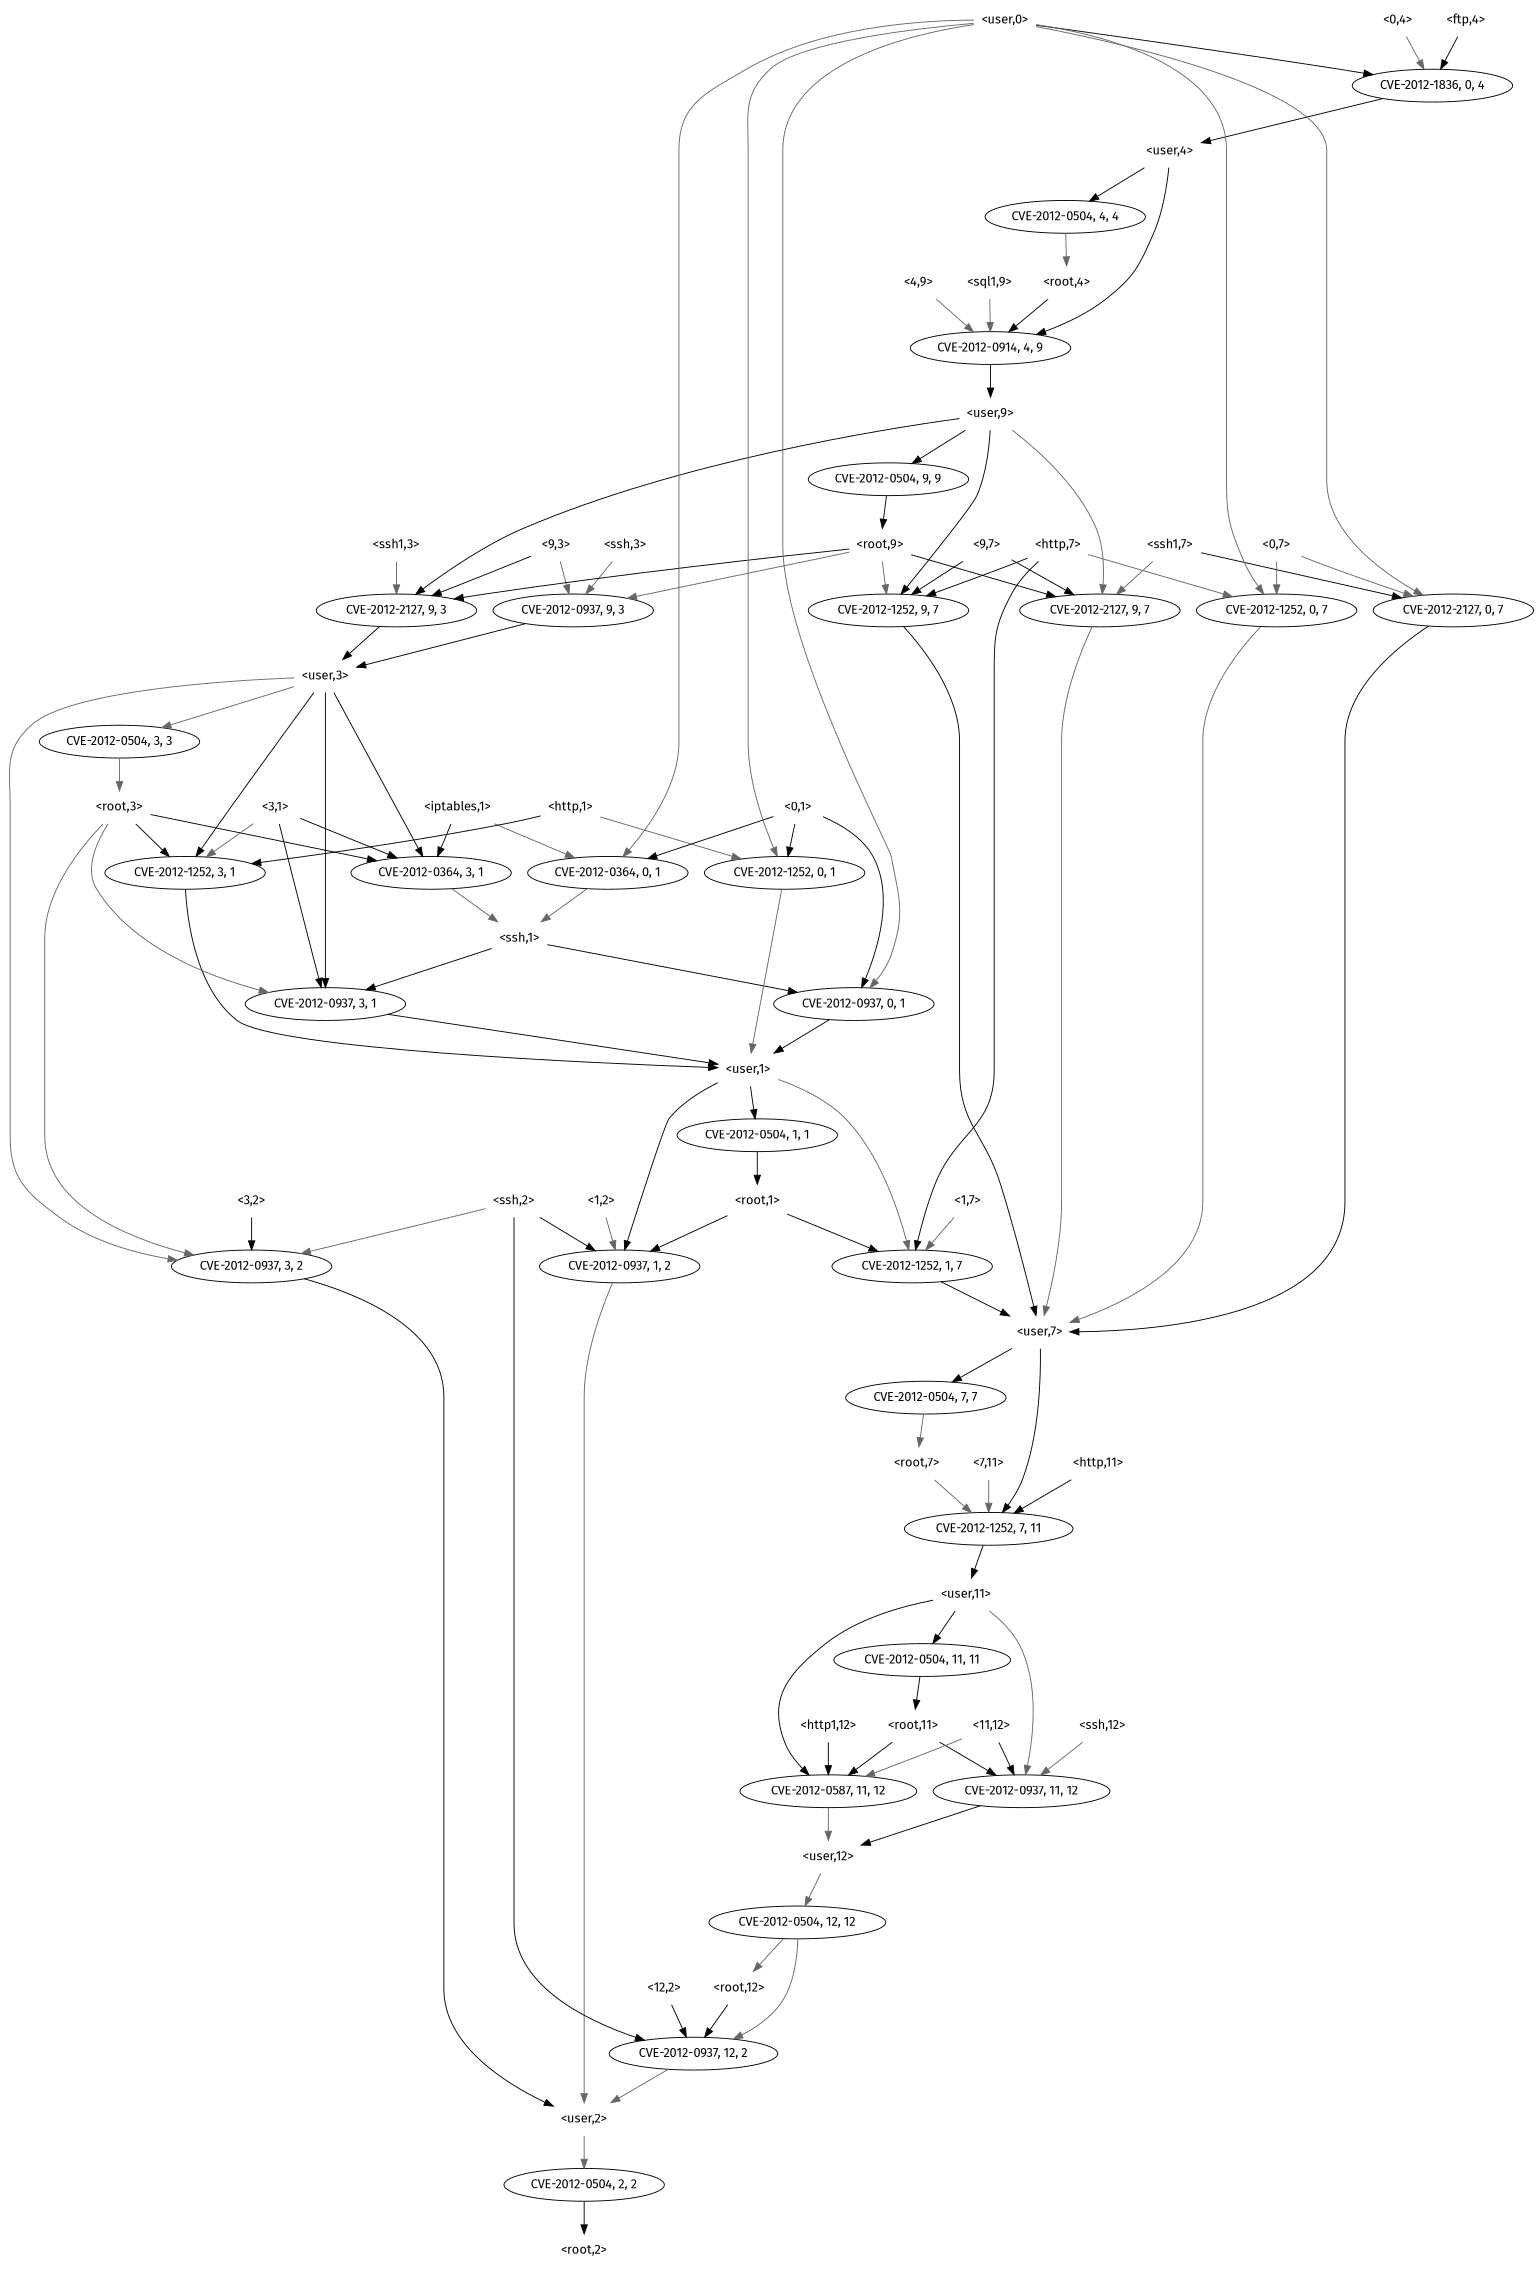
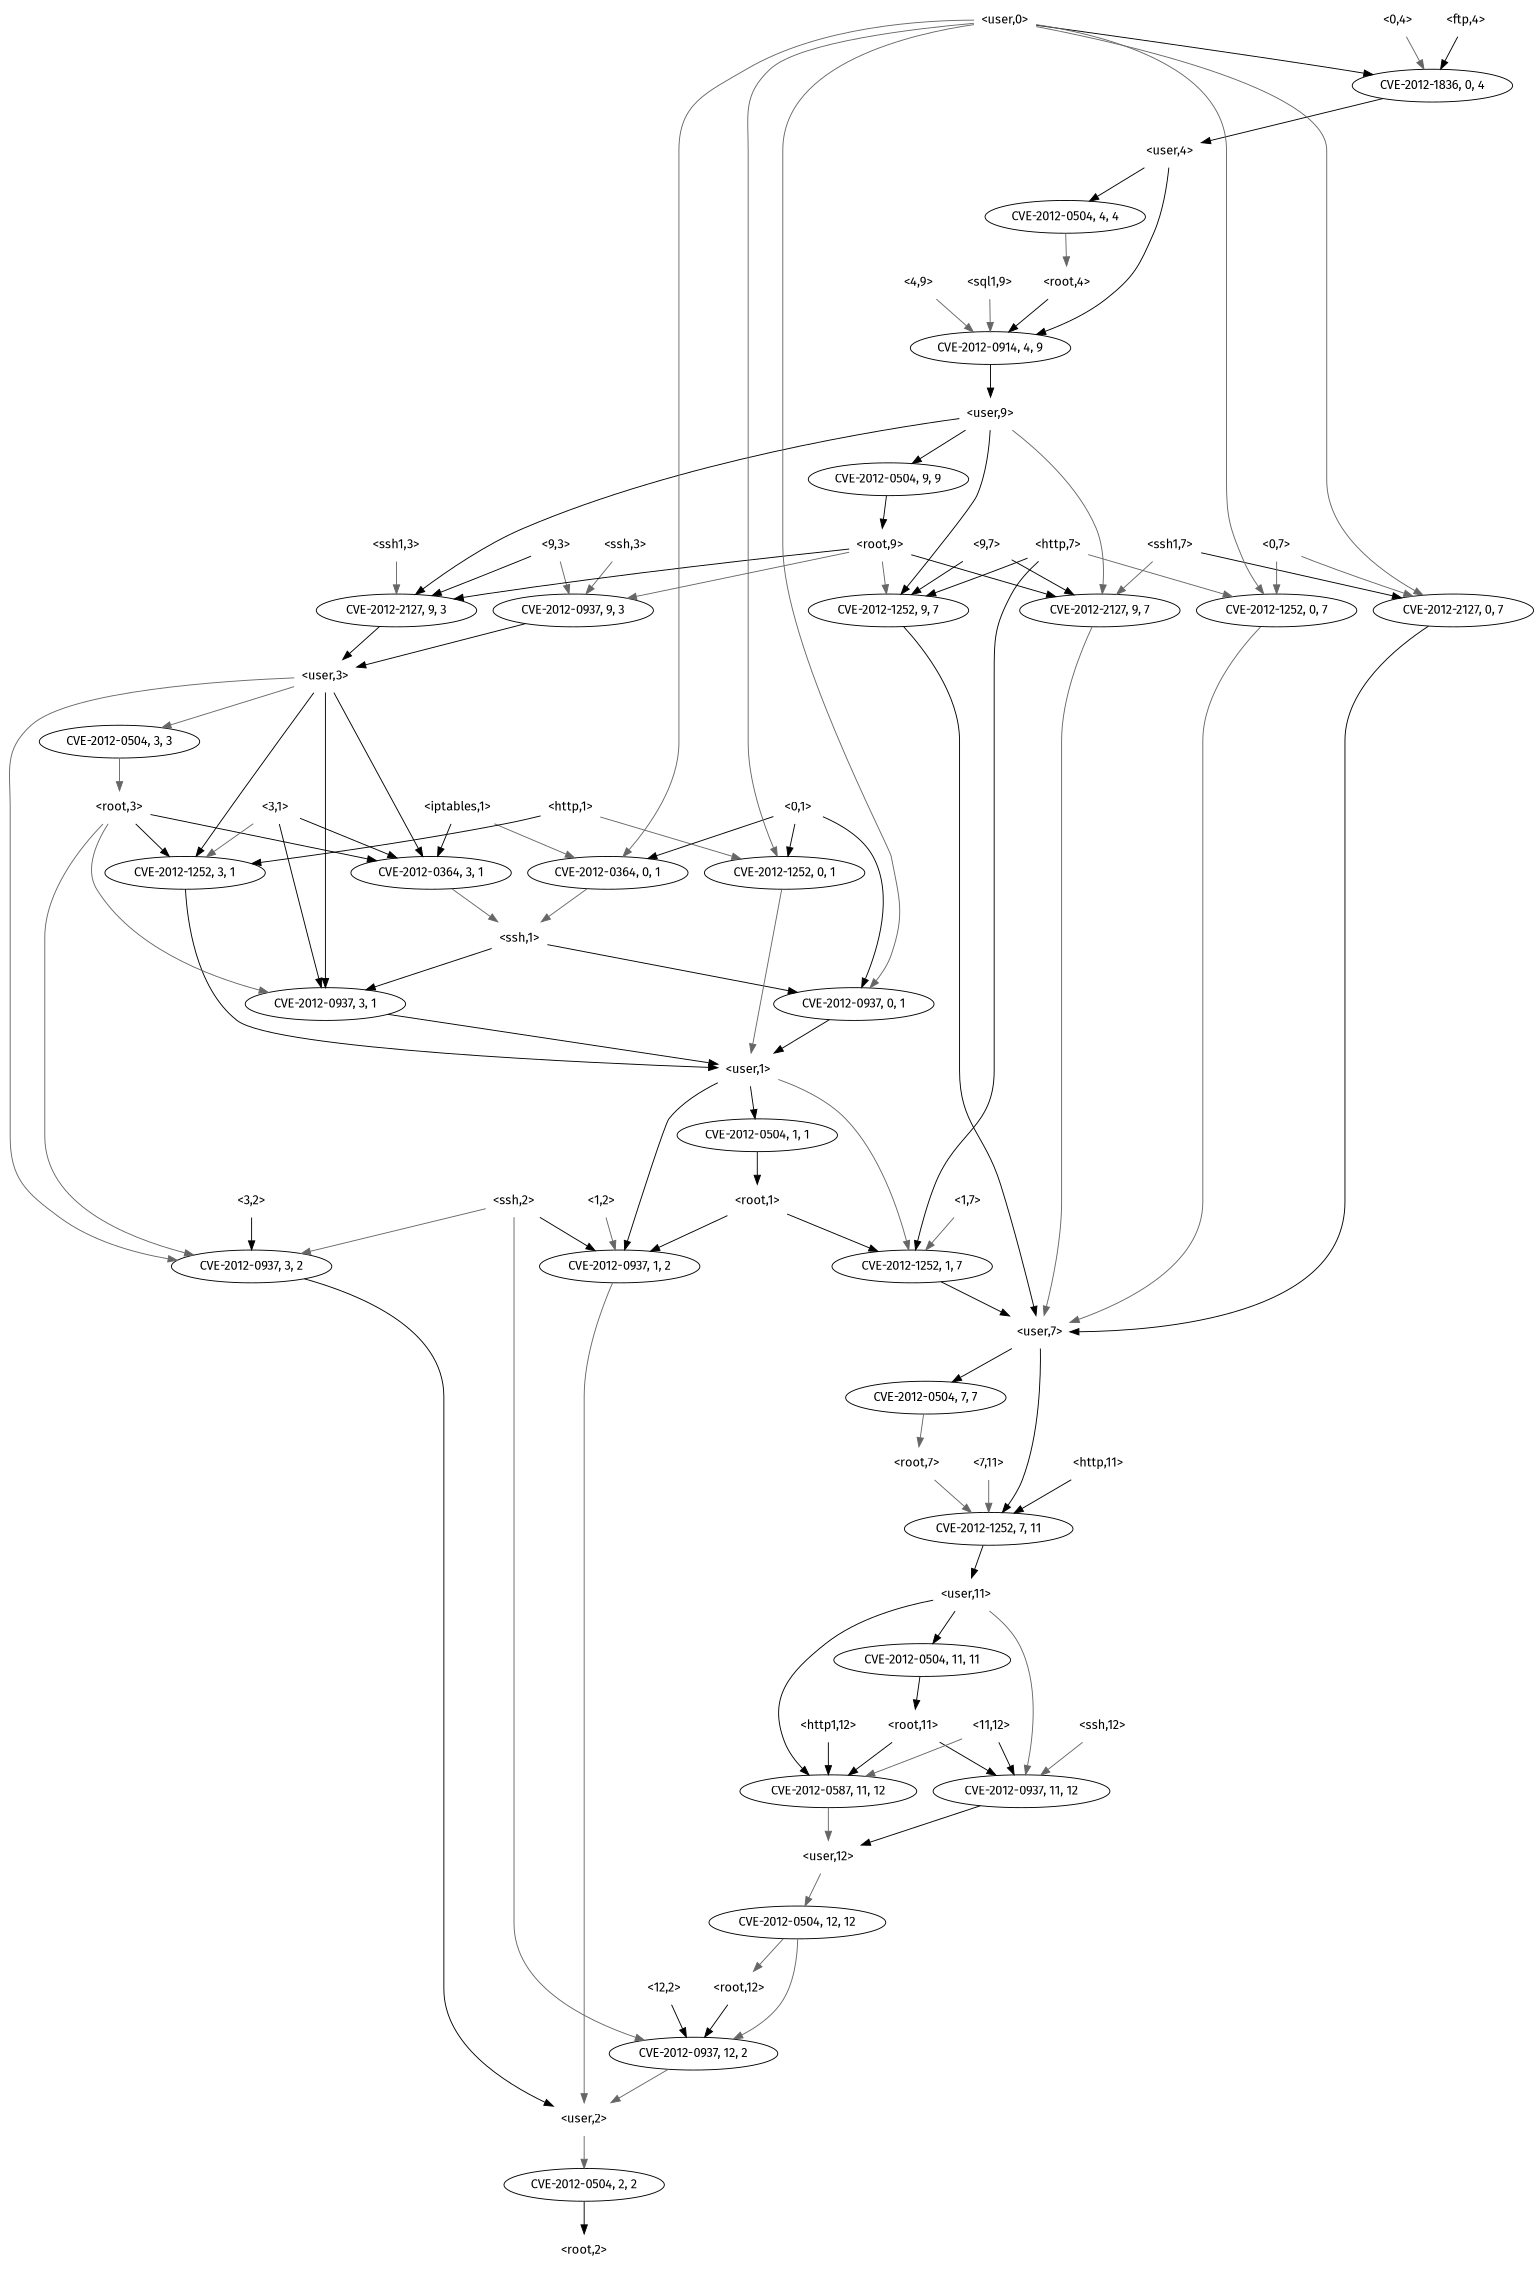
edge "<ssh,2>" -> "CVE-2012-0937, 12, 2": color black -> gray40
